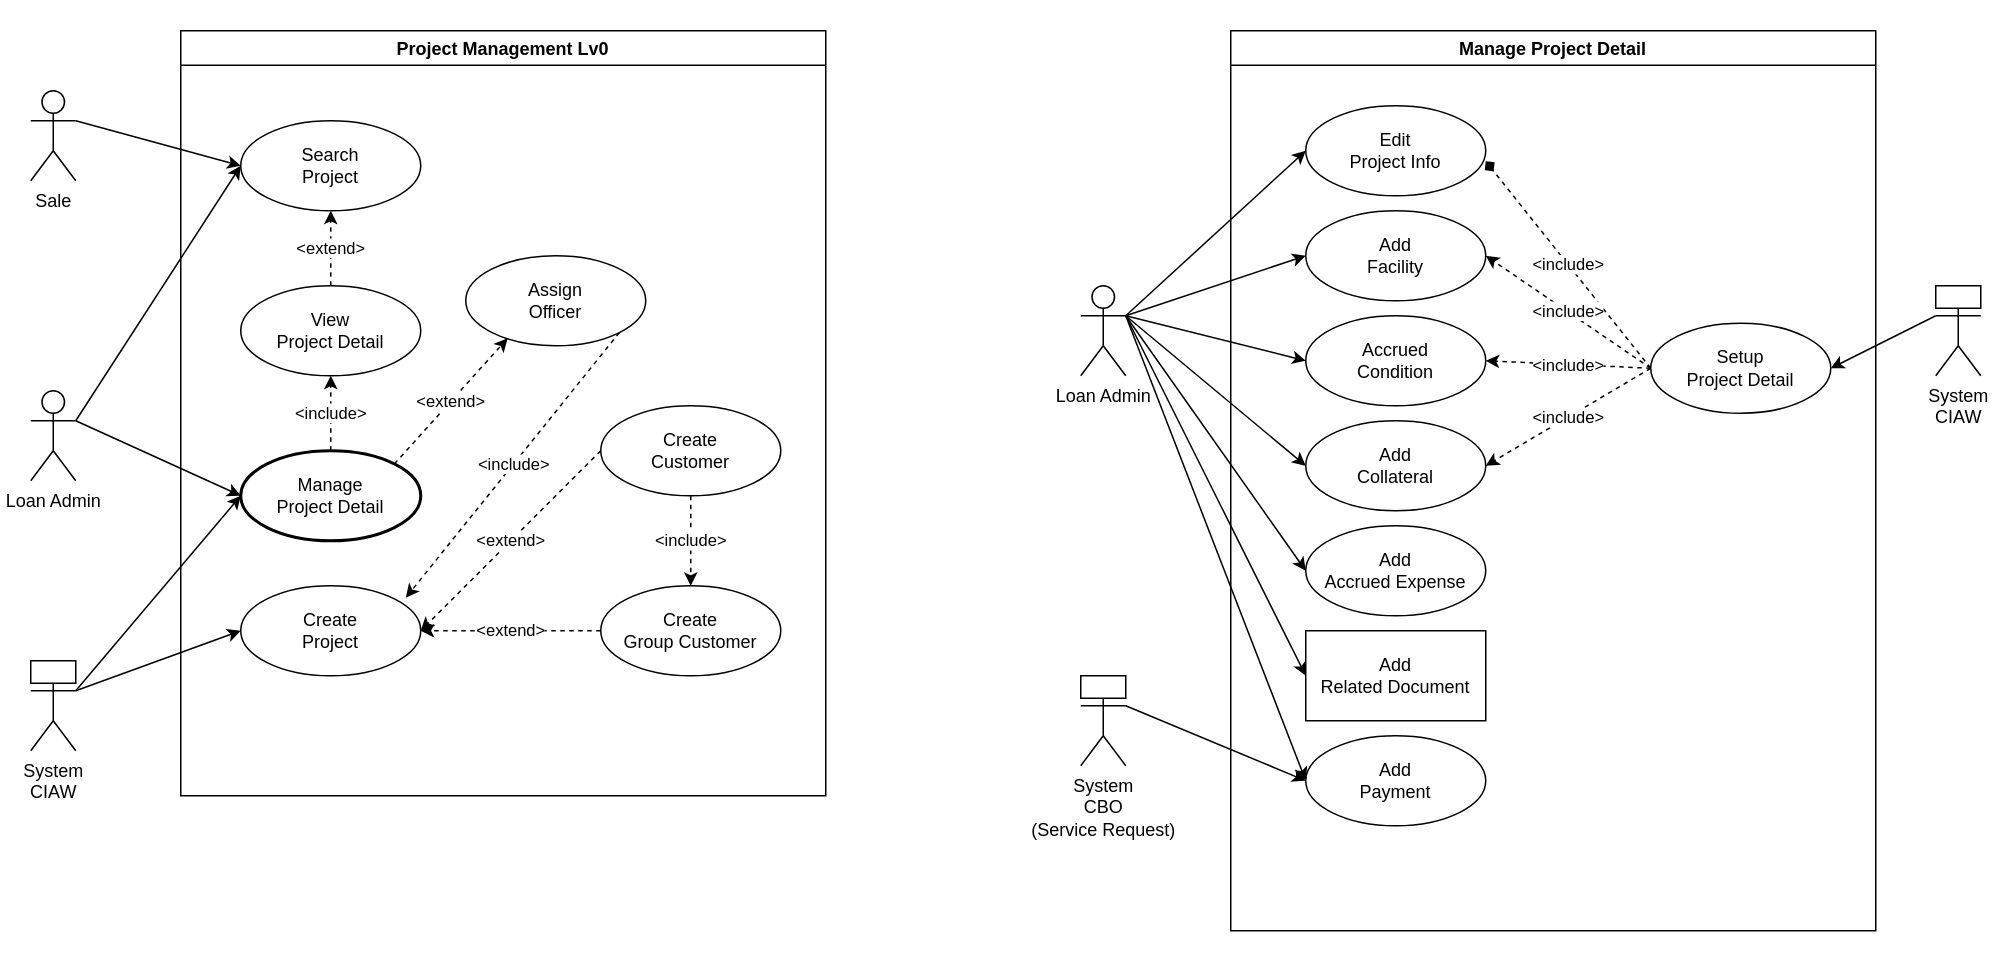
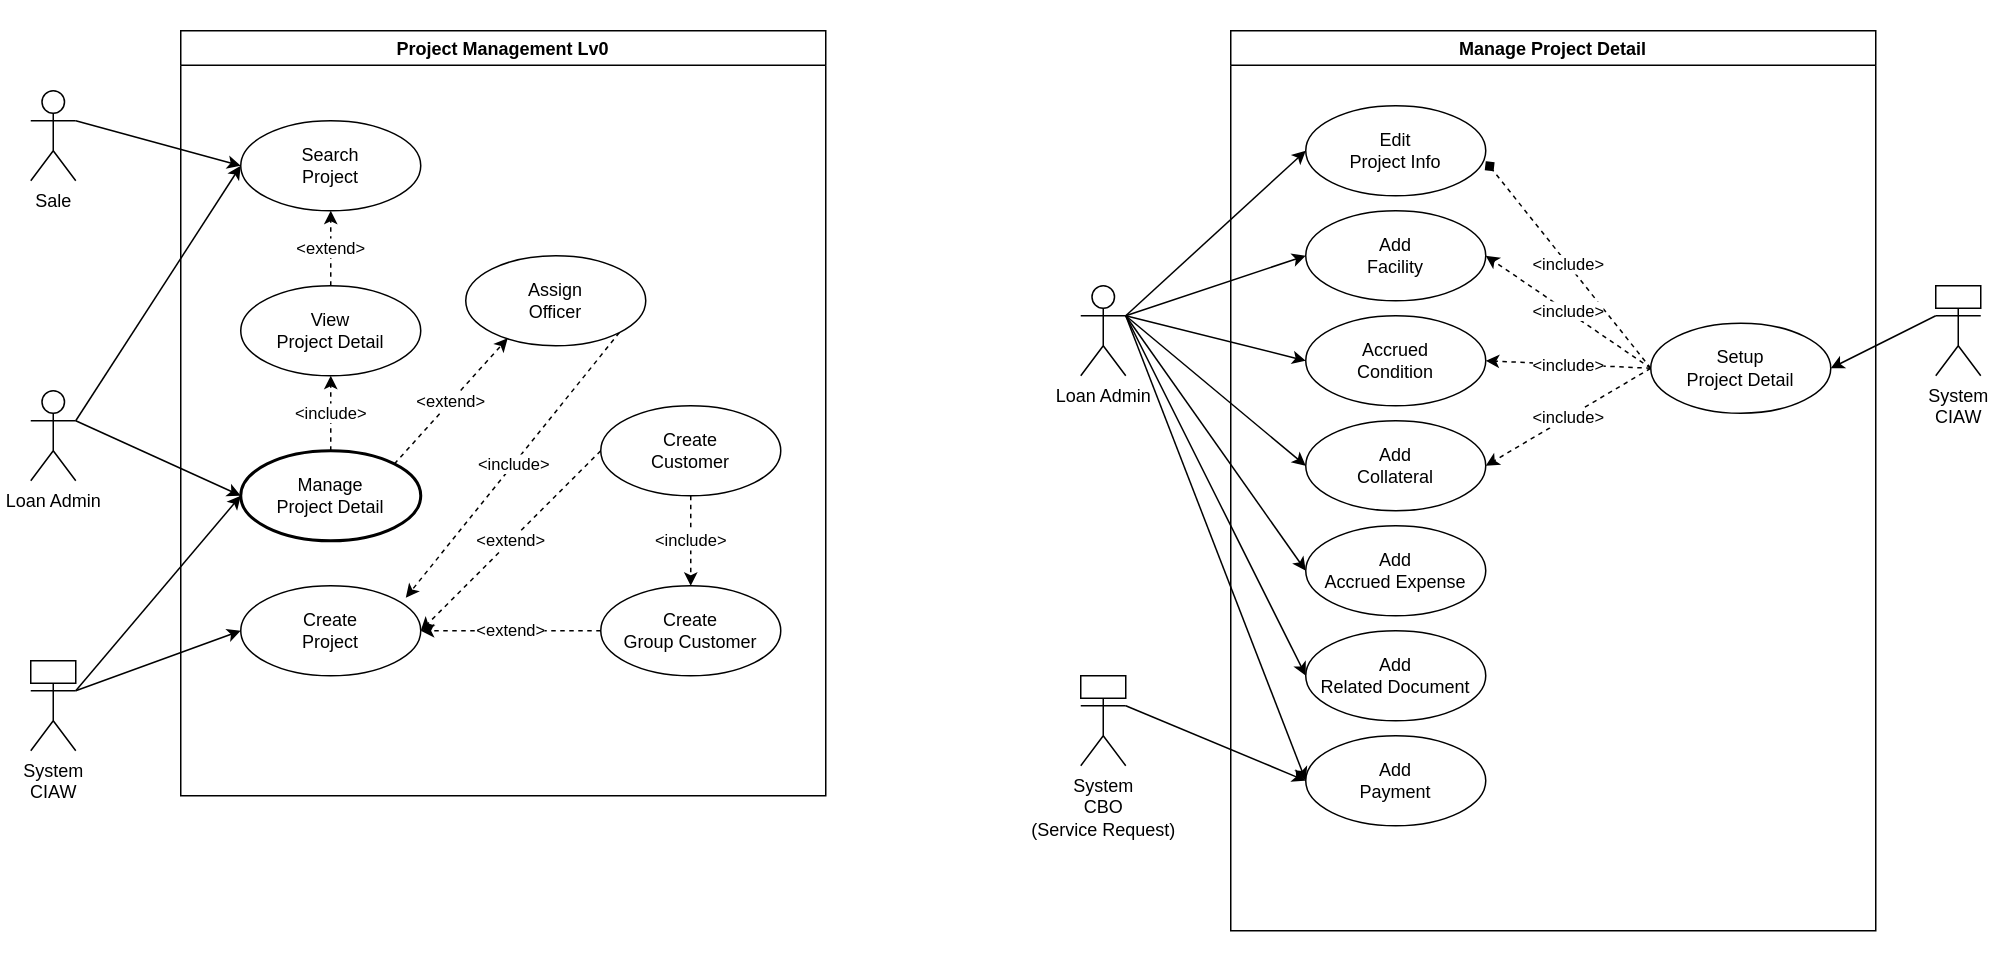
node "Add Related Document": shape rectangle -> ellipse
